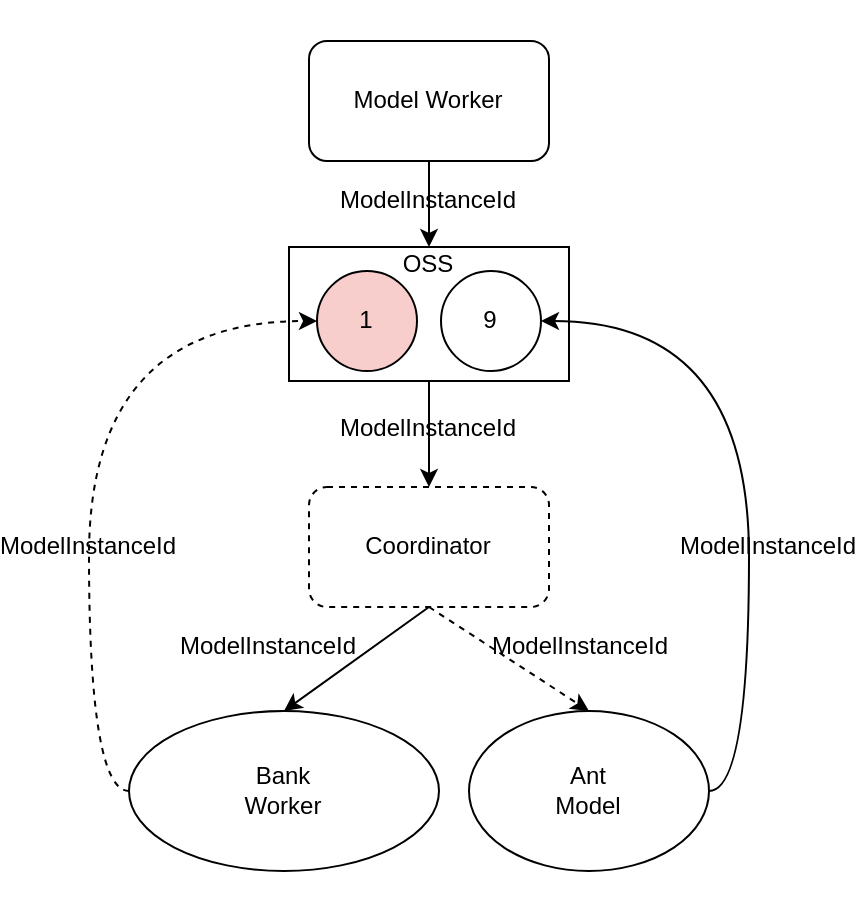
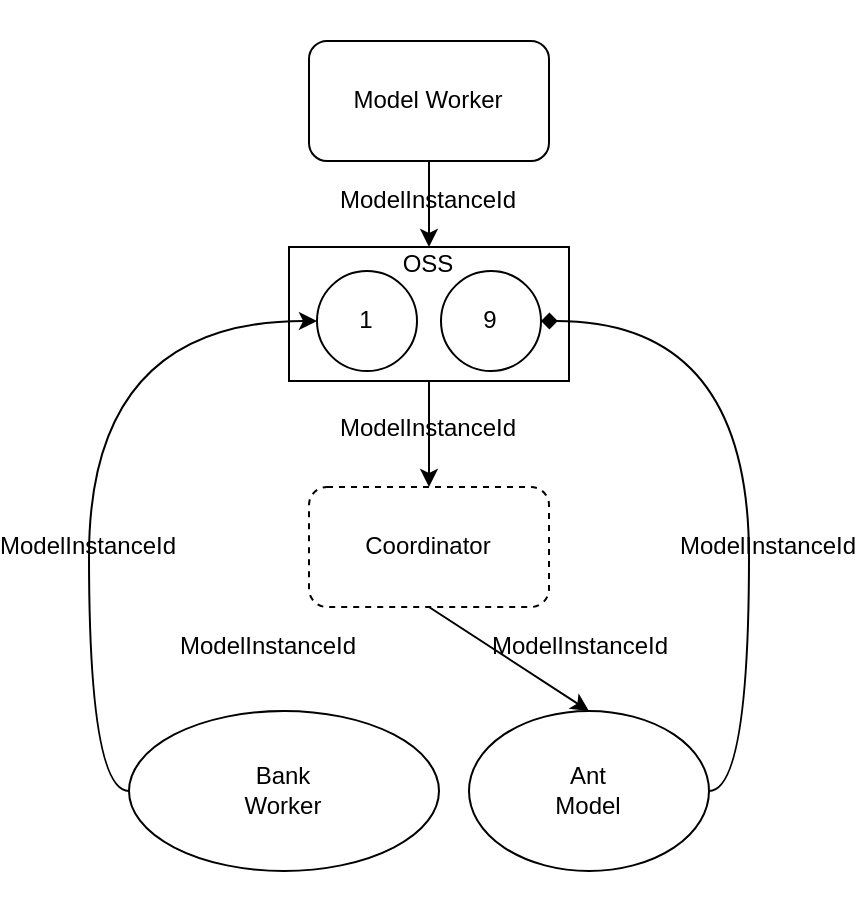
node "1": fillcolor #f8cecc -> #ffffff
edge "Ant Model" -> "9": arrowhead classic -> diamond
edge "Bank Worker" -> "1": style dashed -> solid
edge "Coordinator" -> "Bank Worker": removed
edge "Coordinator" -> "Ant Model": style dashed -> solid
